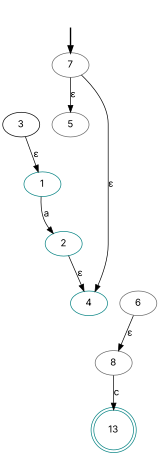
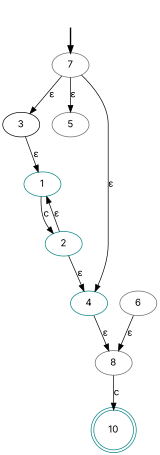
edge "7" -> "3": added, label "ε"
edge "1" -> "2": label "a" -> "c"
edge "2" -> "1": added, label "ε"
edge "4" -> "8": added, label "ε"
node "13": label "13" -> "10"
